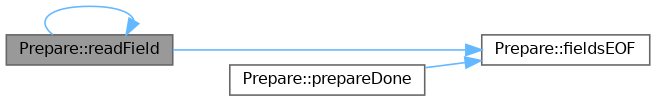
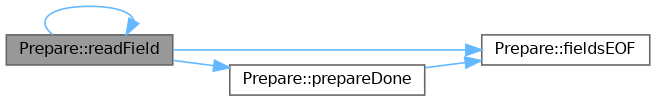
edge "Prepare::readField" -> "Prepare::prepareDone": added
